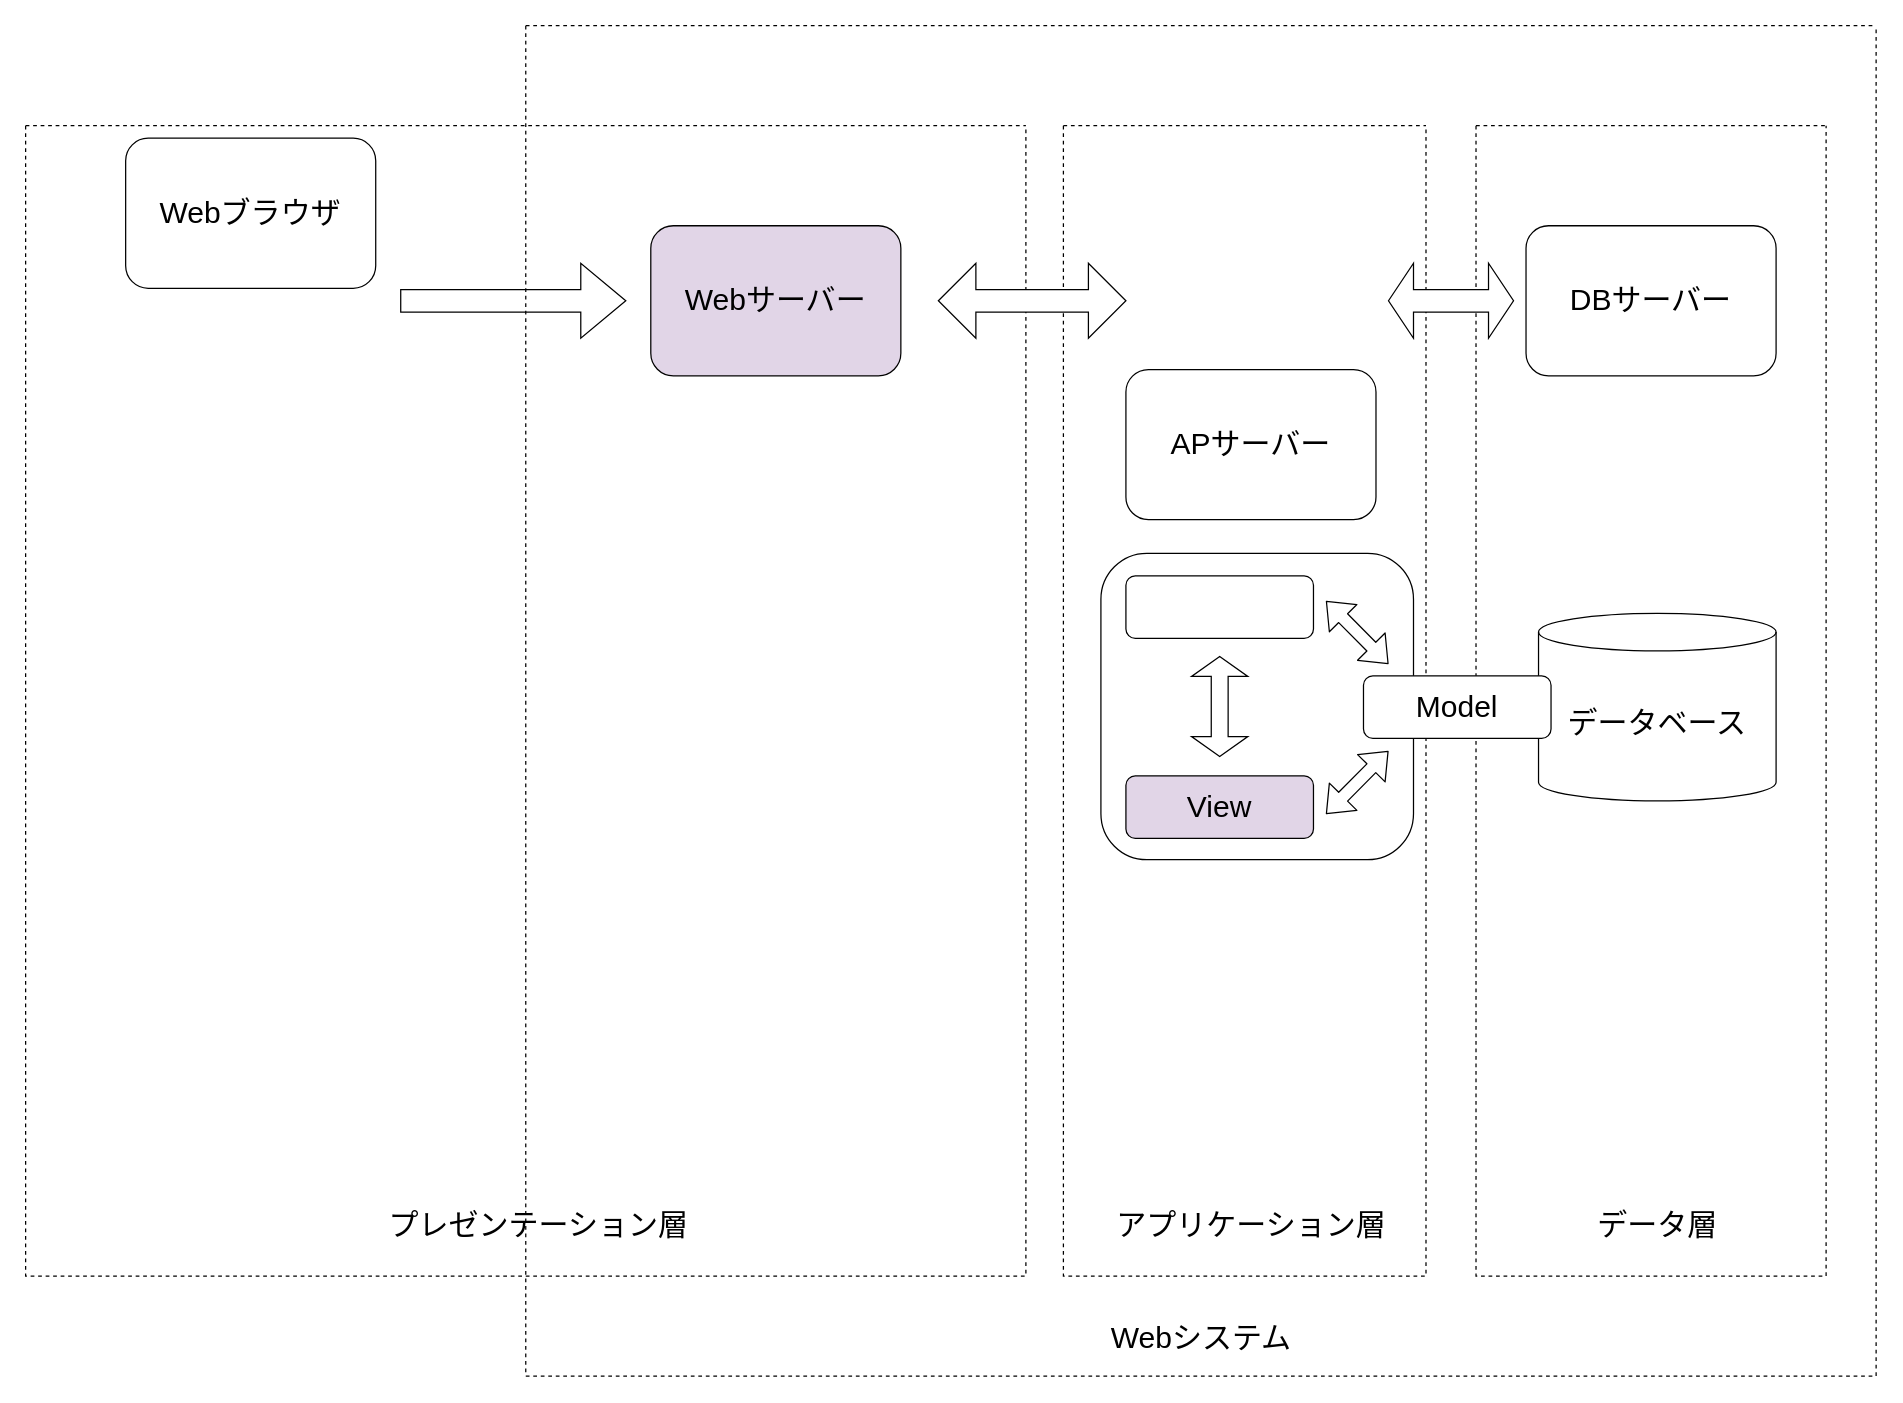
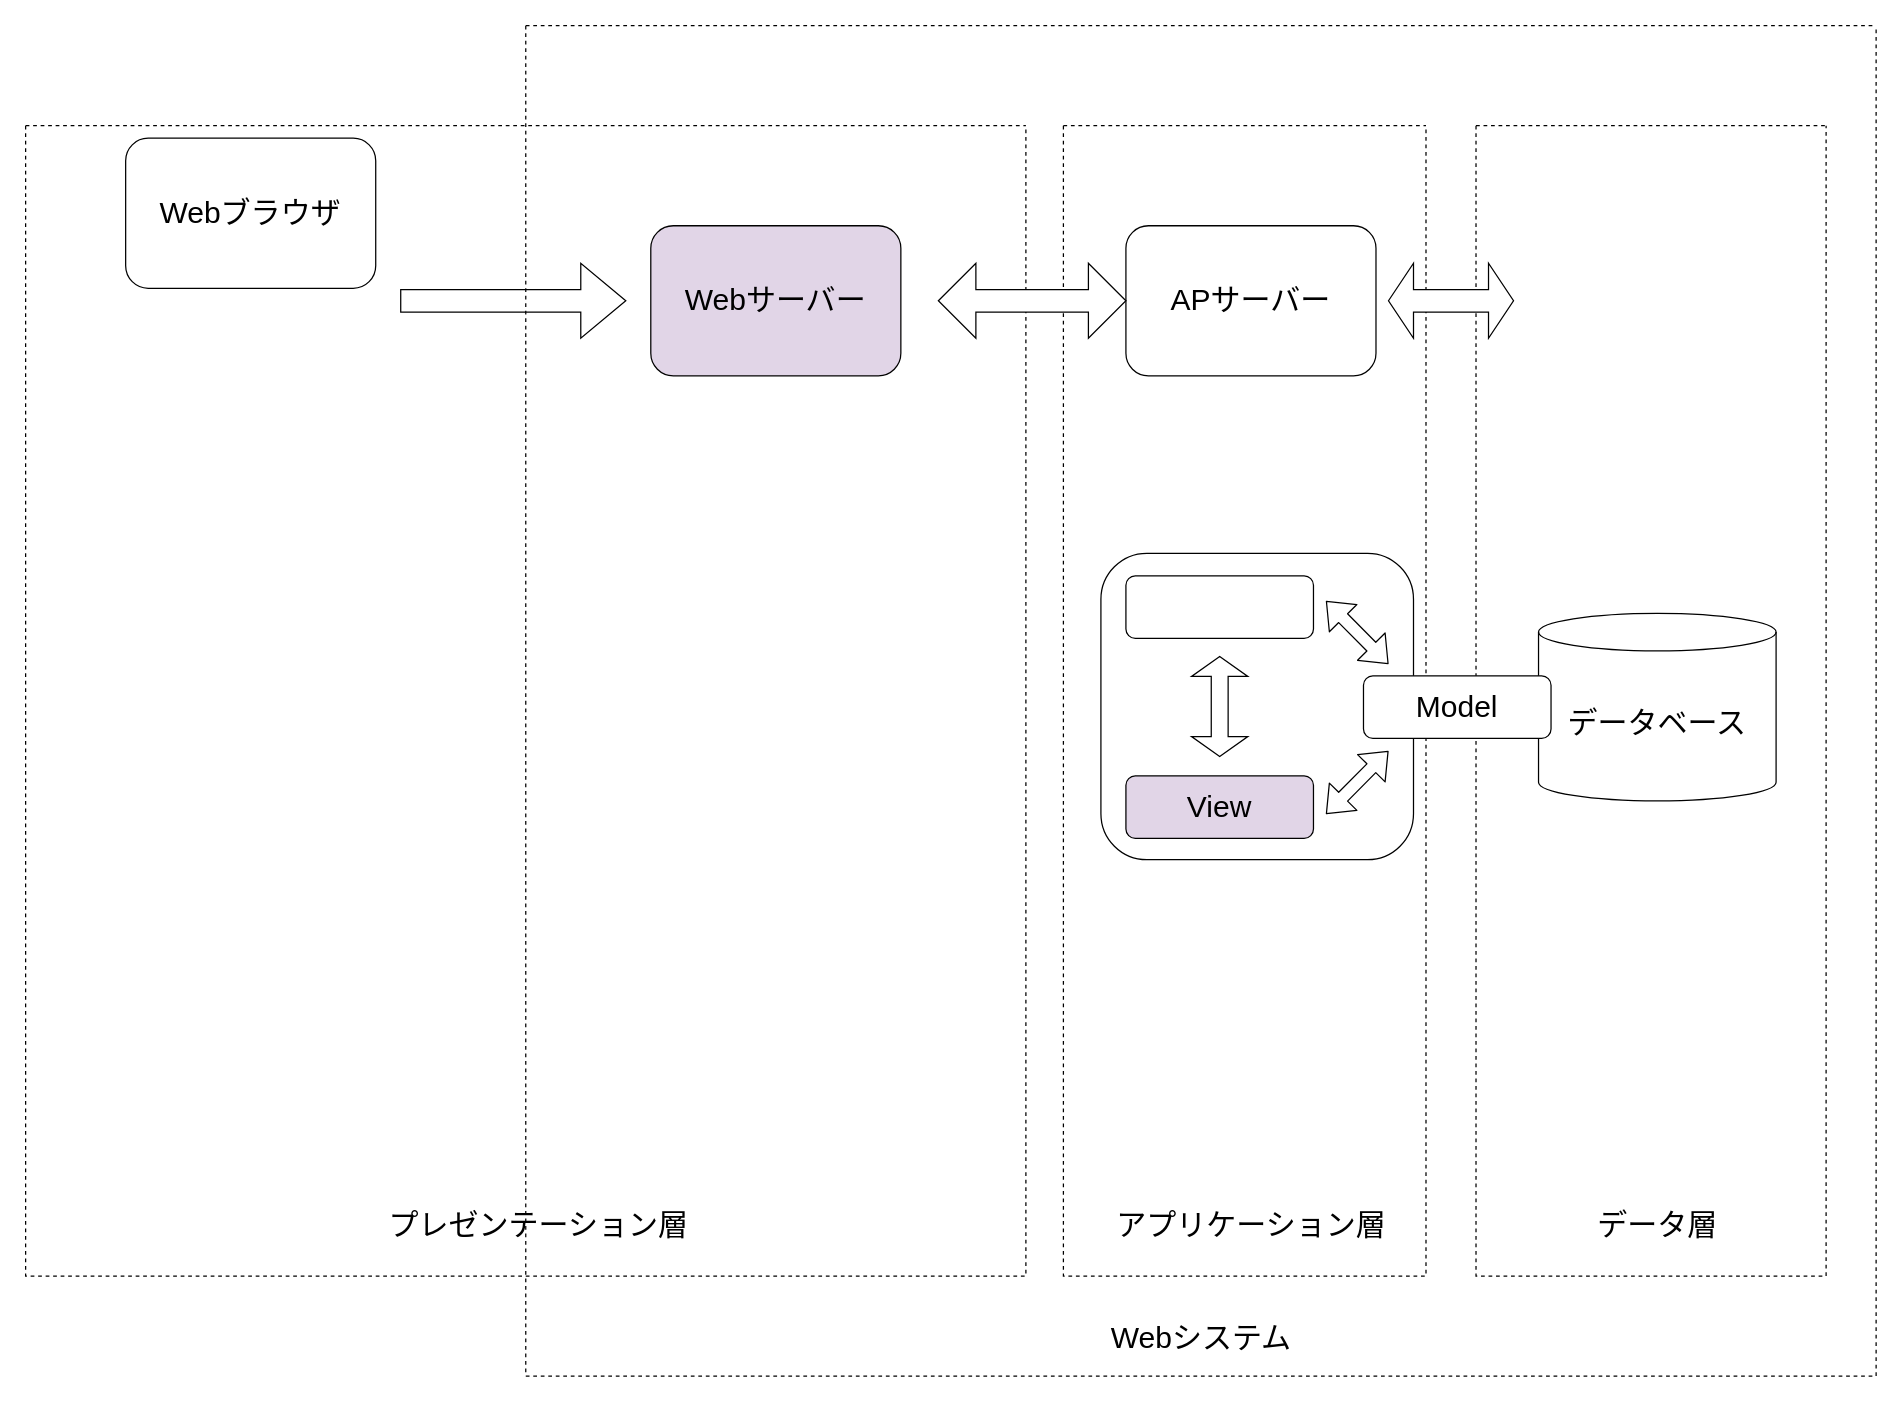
node "DBサーバー": removed
node "APサーバー": moved (1251, 444) -> (1251, 301)
